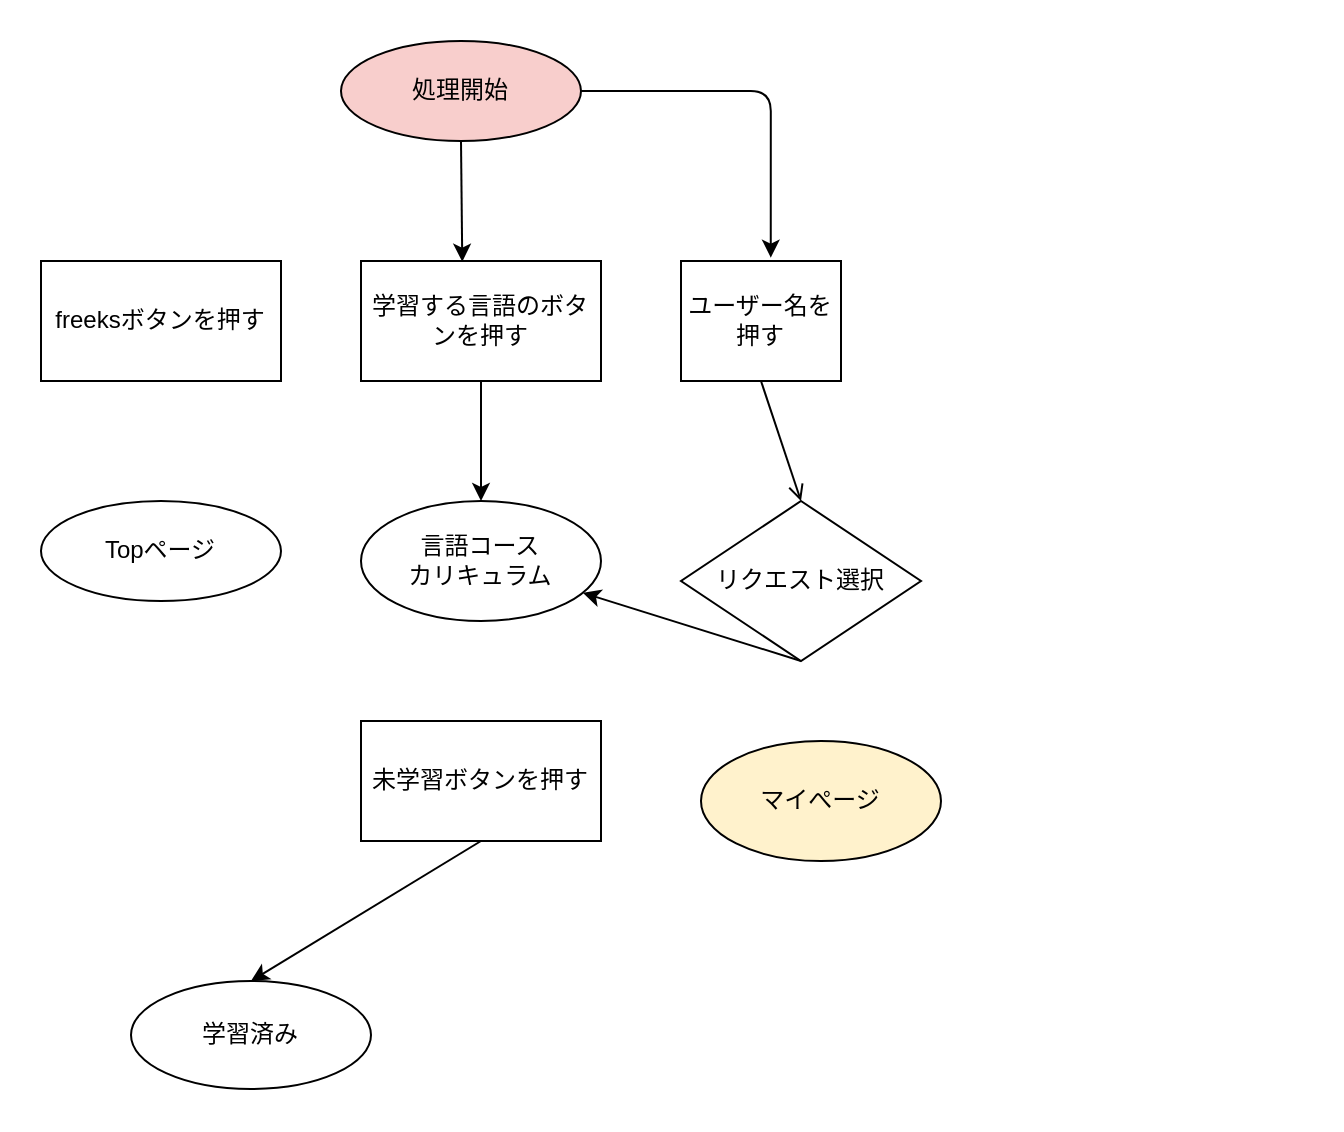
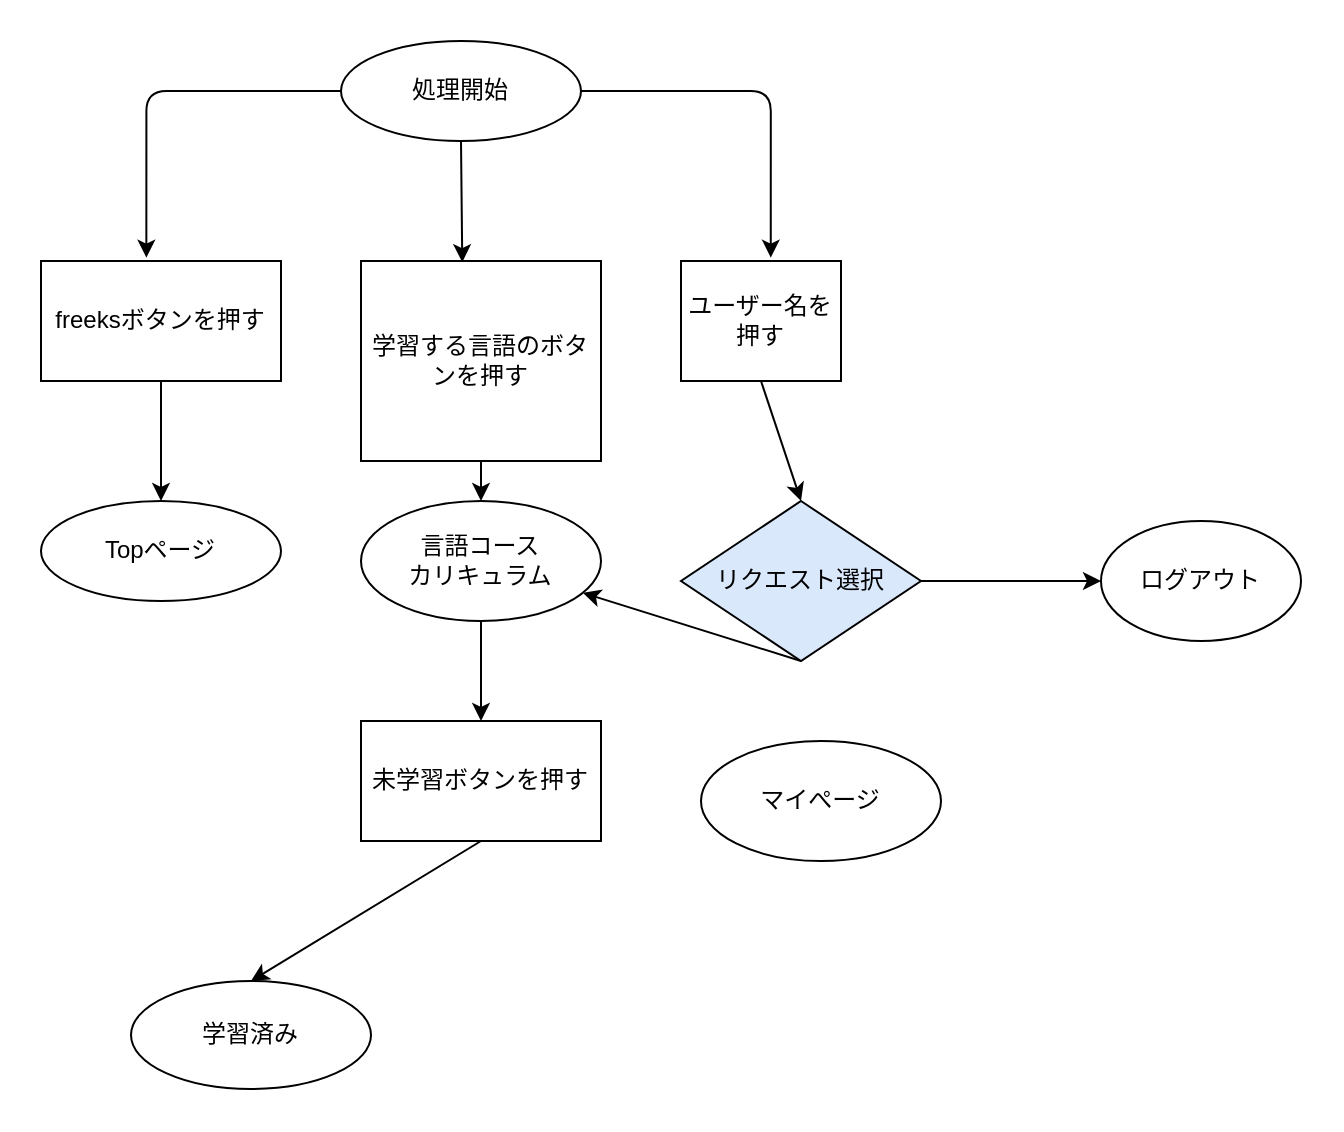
edge "処理開始" -> "freeksボタンを押す": added
node "処理開始": fillcolor #f8cecc -> #ffffff
node "学習する言語のボタンを押す": size 240x120 -> 240x200
edge "freeksボタンを押す" -> "Topページ": added
edge "ユーザー名を押す" -> "リクエスト選択": arrowhead open -> classic
node "リクエスト選択": fillcolor #ffffff -> #dae8fc
edge "リクエスト選択" -> "ログアウト": added
node "ログアウト": added
edge "言語コース カリキュラム" -> "未学習ボタンを押す": added
node "マイぺージ": fillcolor #fff2cc -> #ffffff
